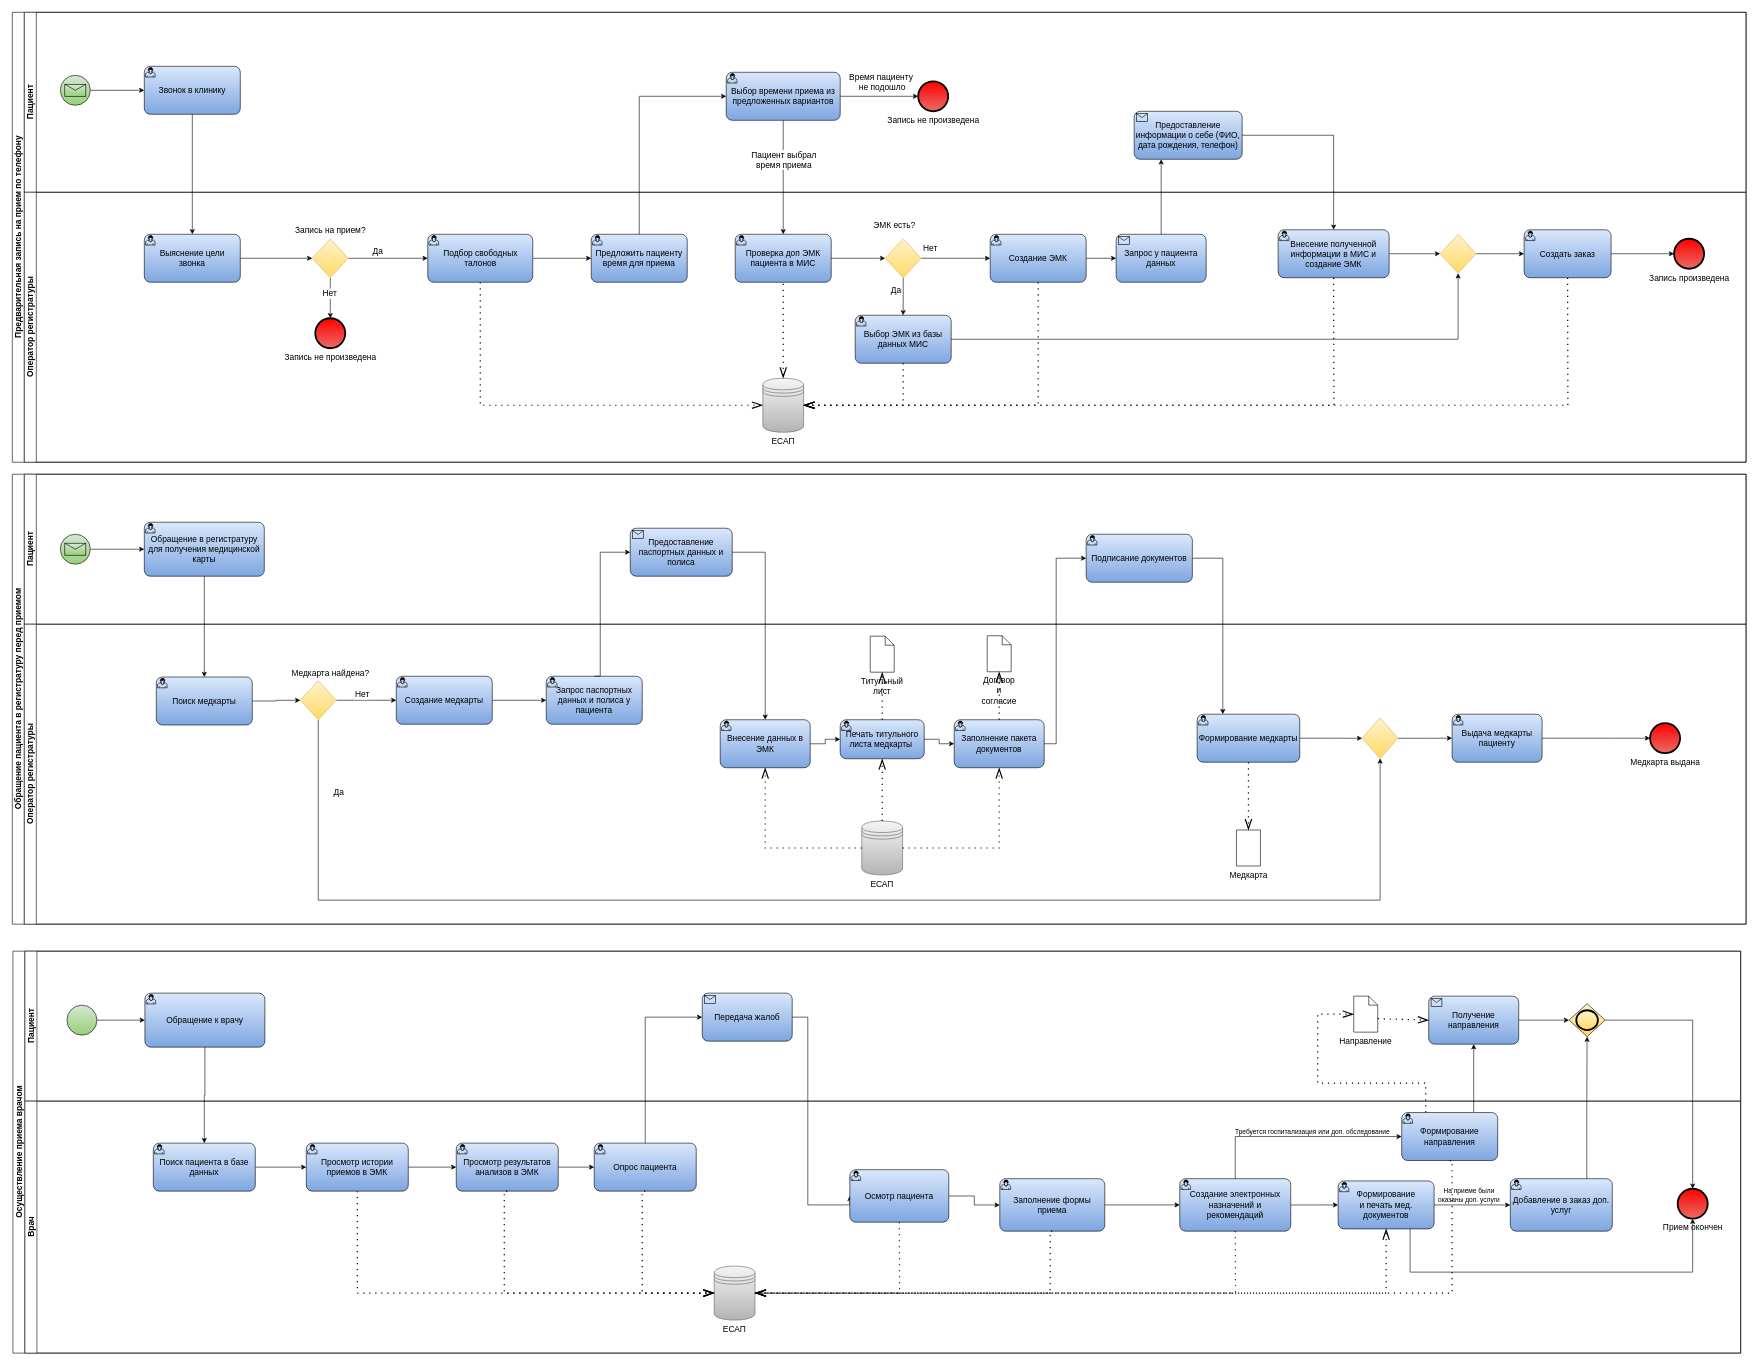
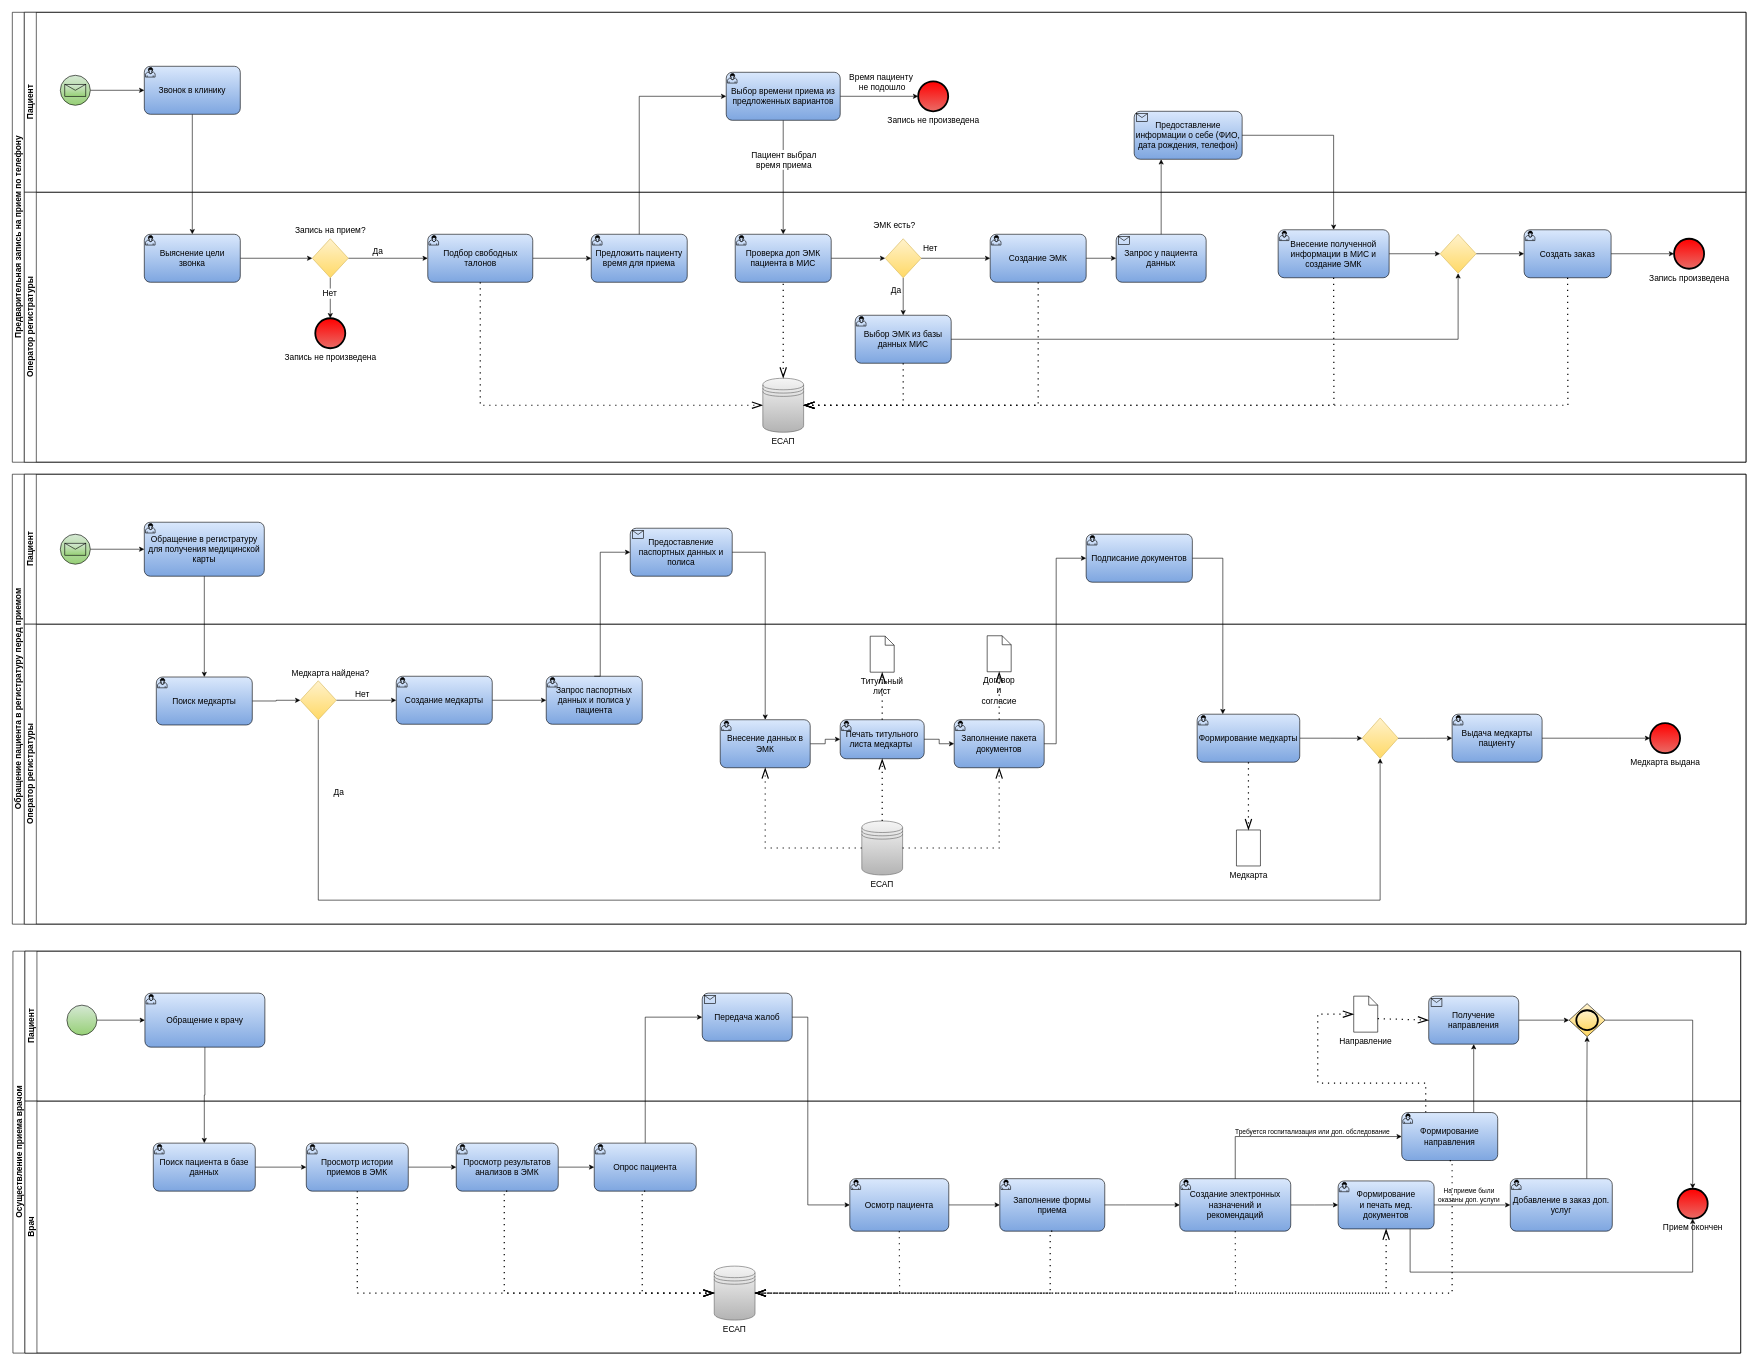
node "Осмотр пациента": moved (899, 1196) -> (899, 1205)
